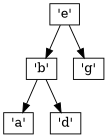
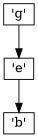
edge "'e'" -> "'g'": reversed
node "'a'": removed
node "'d'": removed
